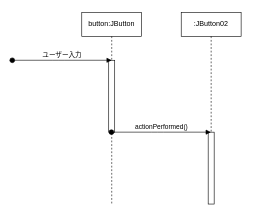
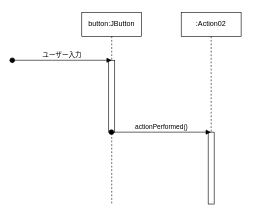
node ":JButton02": label ":JButton02" -> ":Action02"
